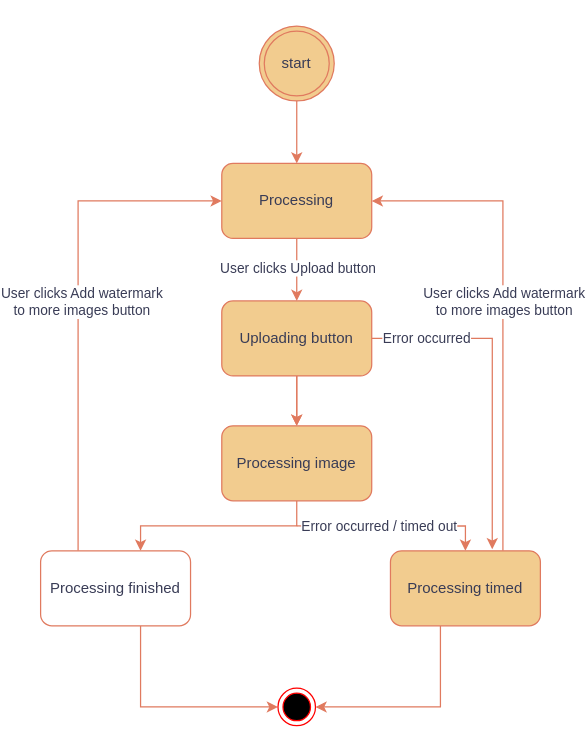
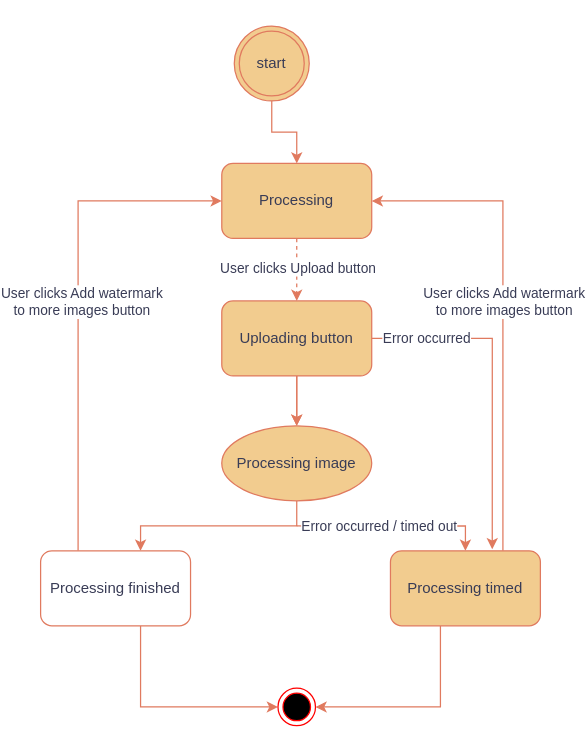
node "start": moved (297, 63) -> (272, 63)
edge "Processing" -> "Uploading button": style solid -> dashed
node "Processing image": shape rounded rectangle -> ellipse
